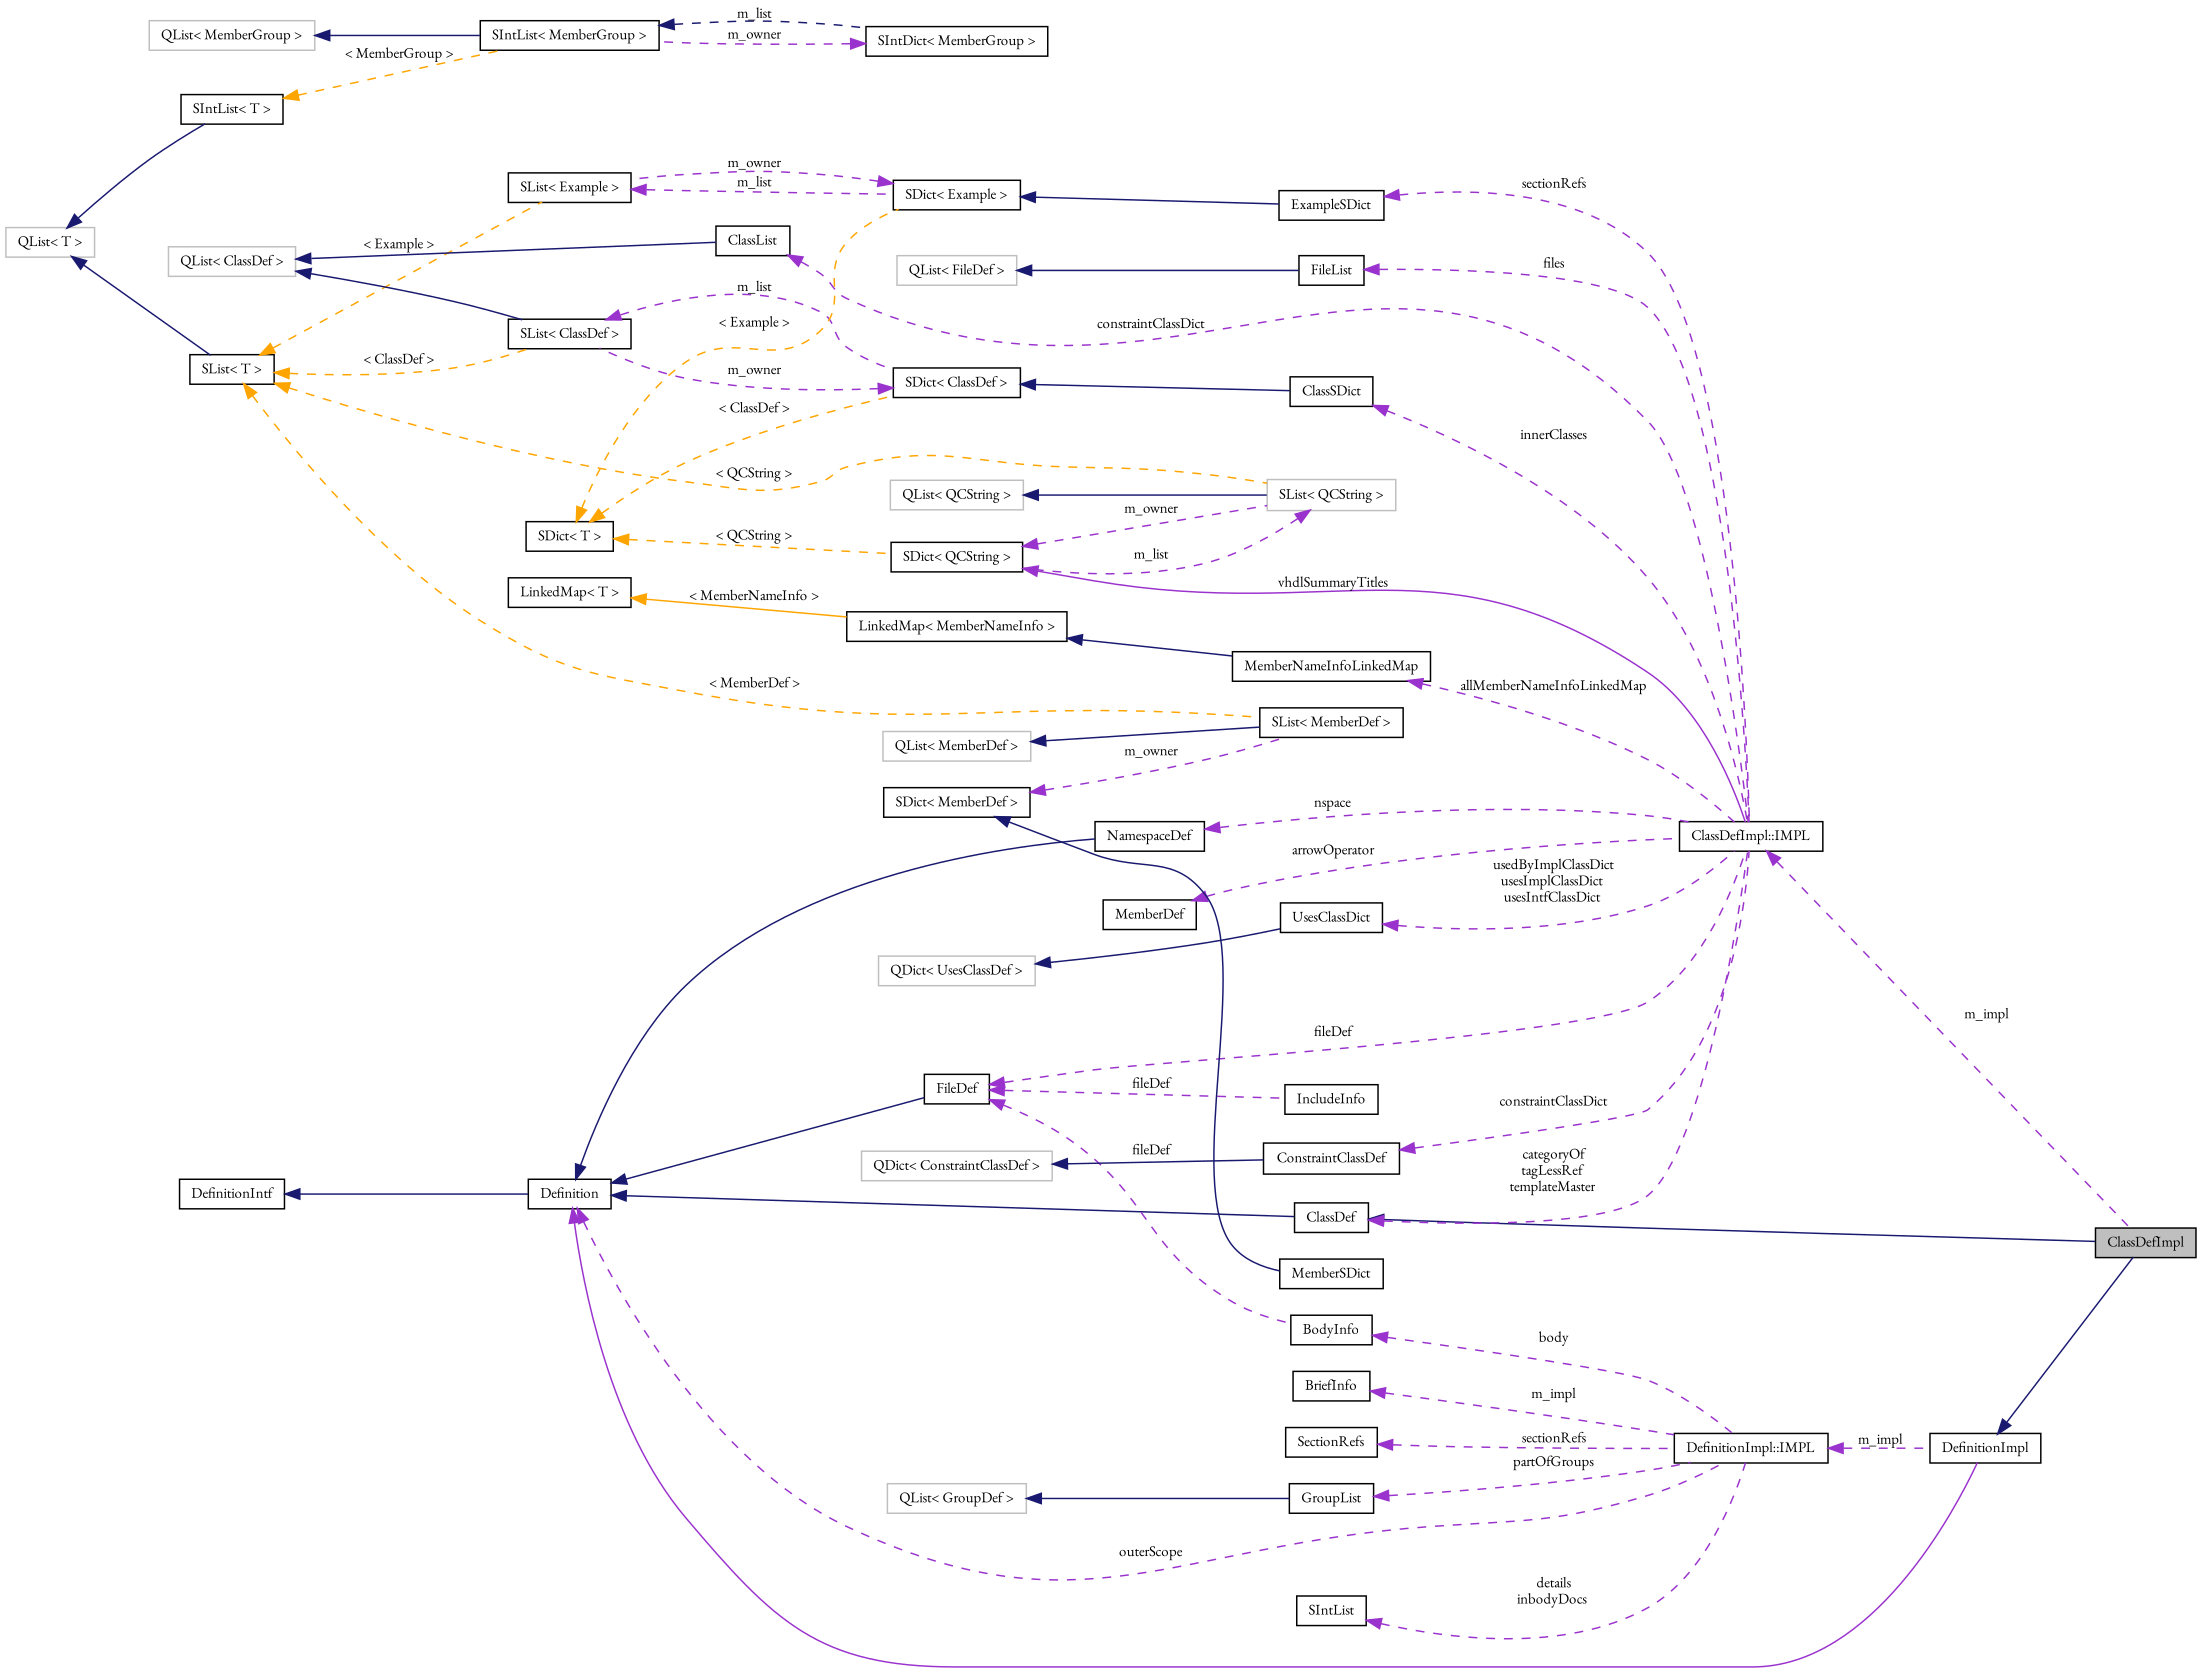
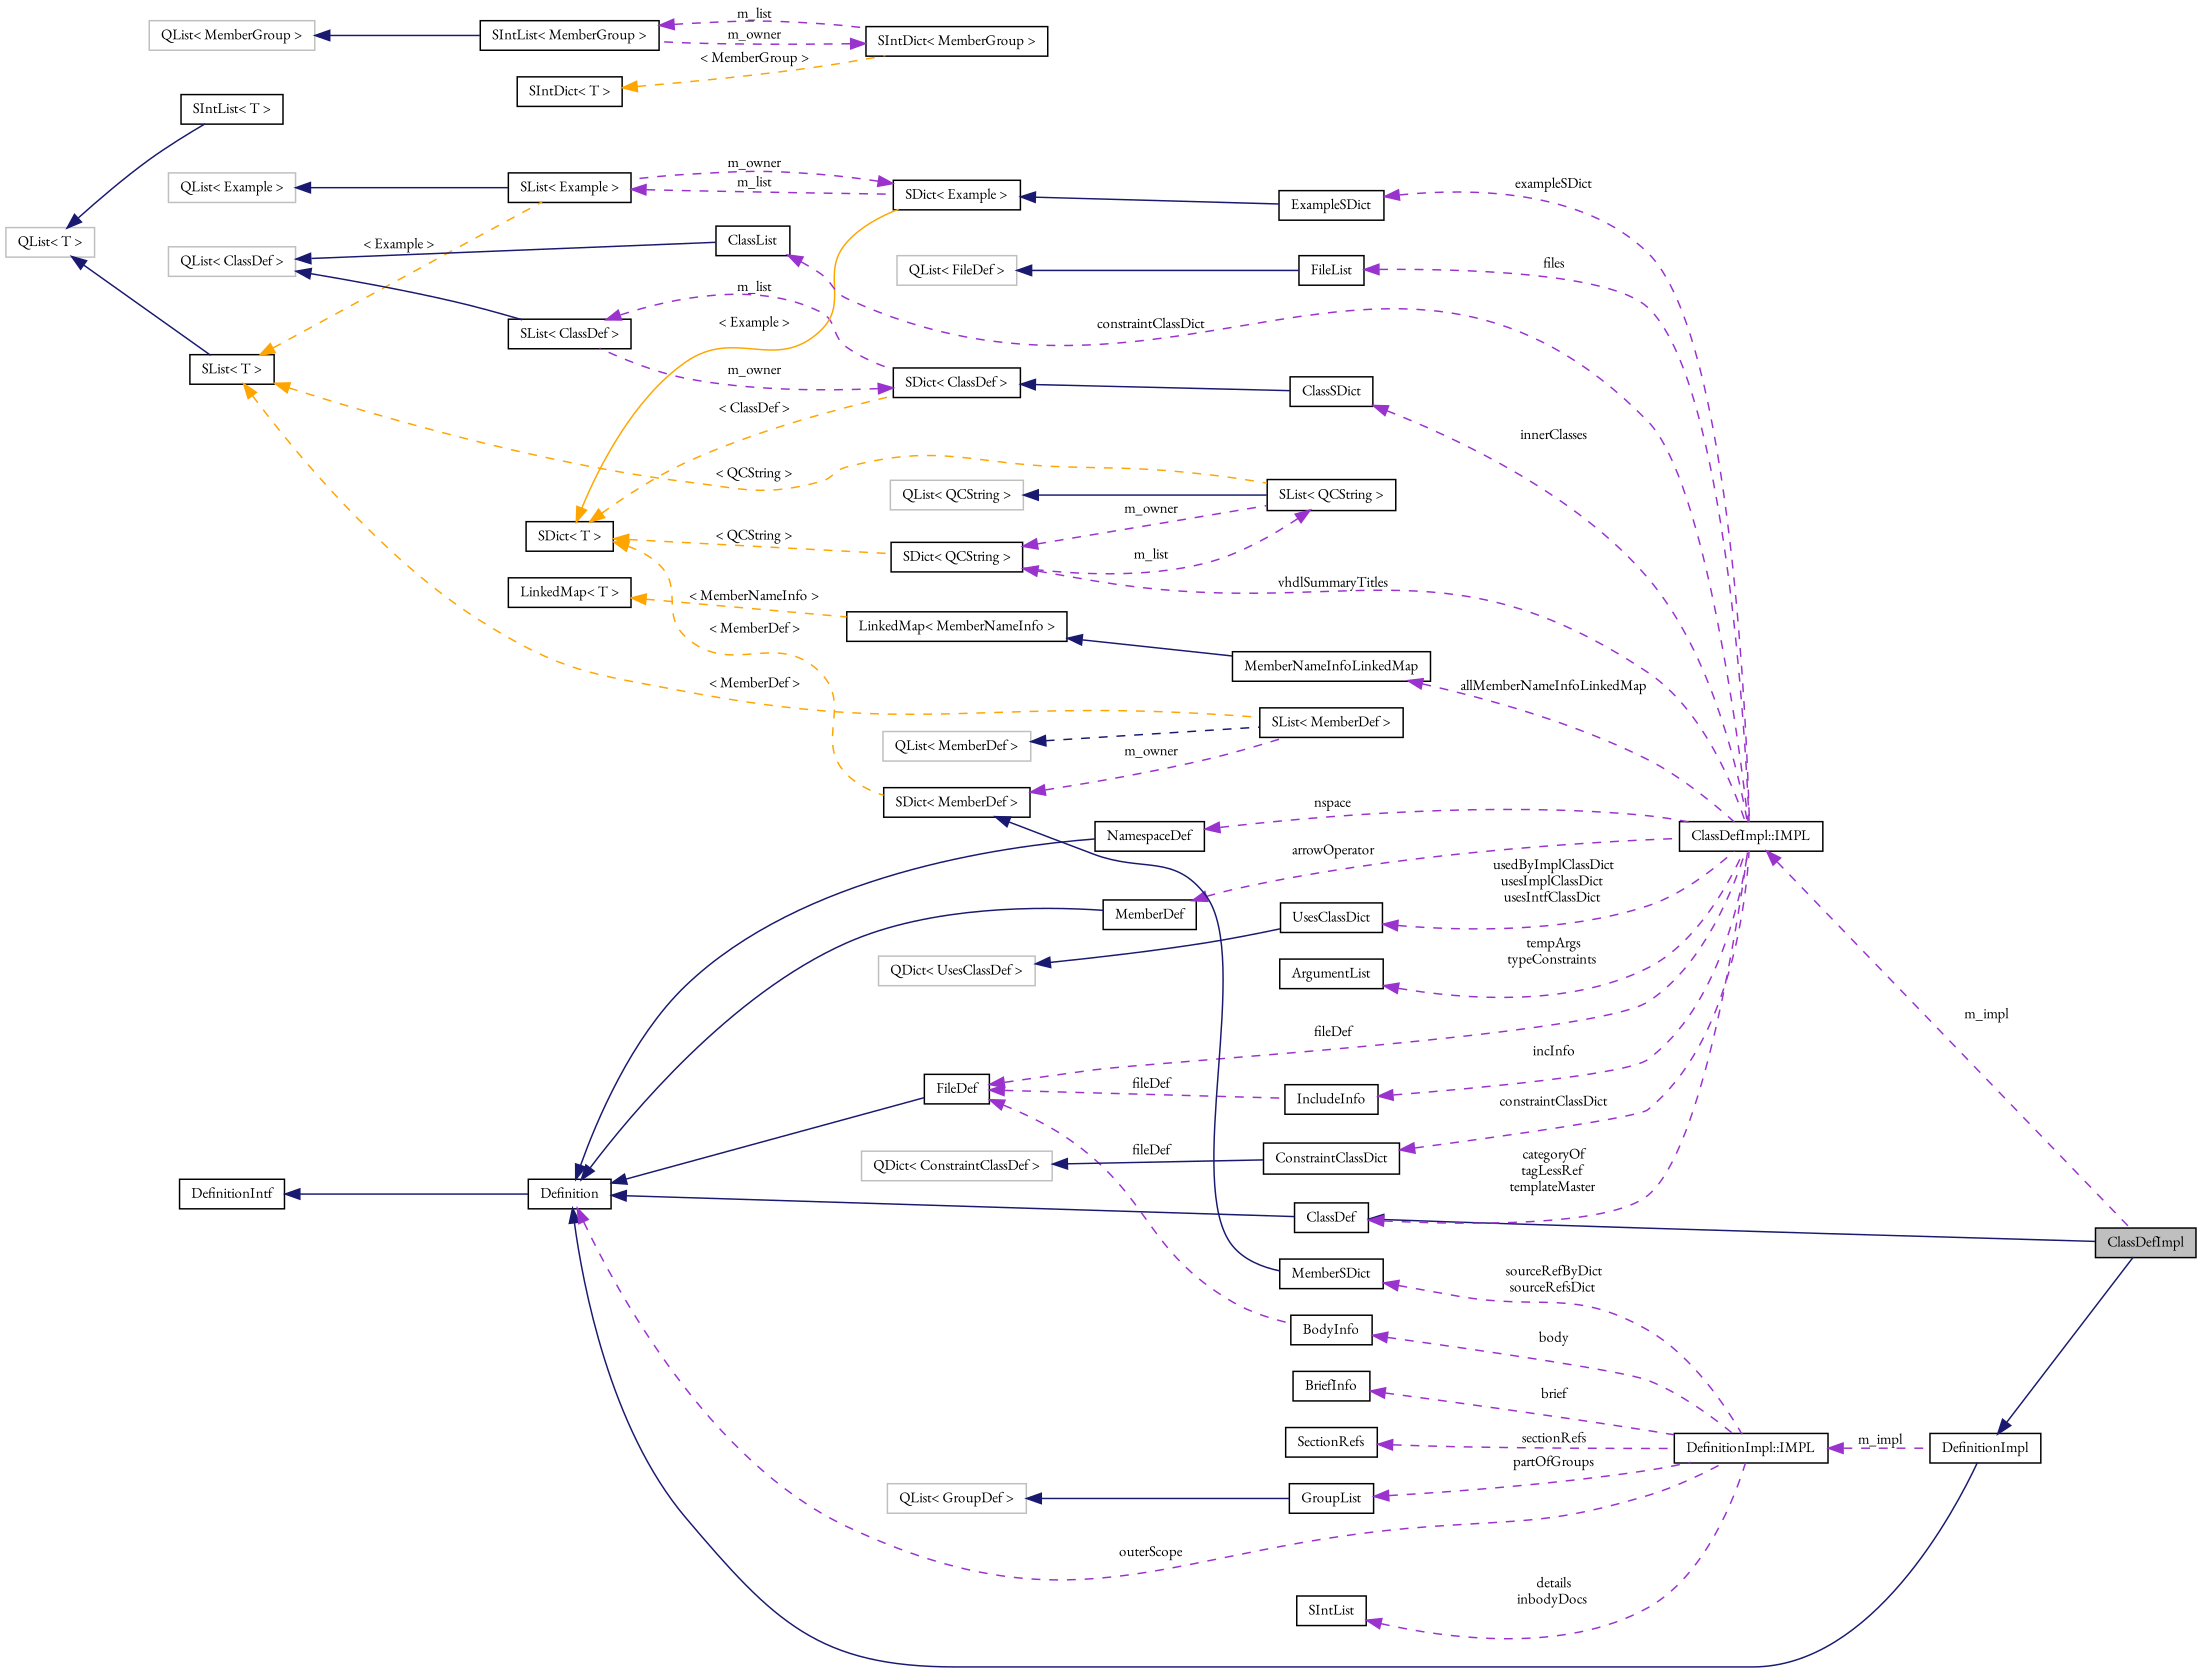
edge "SIntDict< MemberGroup >" -> "SIntList< MemberGroup >": color midnightblue -> darkorchid3
edge "SIntList< MemberGroup >" -> "SIntList< T >": removed, label "< MemberGroup >"
node "SIntDict< T >": added
edge "ClassDefImpl::IMPL" -> "ExampleSDict": label " sectionRefs" -> " exampleSDict"
node "QList< Example >": added
edge "SDict< Example >" -> "SDict< T >": style dashed -> solid
edge "SList< ClassDef >" -> "SList< T >": removed, label "< ClassDef >"
node "SList< QCString >": color grey75 -> black
edge "ClassDefImpl::IMPL" -> "SDict< QCString >": style solid -> dashed
edge "LinkedMap< MemberNameInfo >" -> "LinkedMap< T >": style solid -> dashed
edge "SDict< MemberDef >" -> "SDict< T >": added, label "< MemberDef >"
edge "SList< MemberDef >" -> "QList< MemberDef >": style solid -> dashed
edge "MemberDef" -> "Definition": added
node "ArgumentList": added
edge "ClassDefImpl::IMPL" -> "IncludeInfo": added, label "incInfo"
node "ConstraintClassDef": label "ConstraintClassDef" -> "ConstraintClassDict"
edge "DefinitionImpl::IMPL" -> "MemberSDict": added, label "sourceRefByDict sourceRefsDict"
edge "DefinitionImpl::IMPL" -> "BriefInfo": label " m_impl" -> " brief"
edge "DefinitionImpl" -> "Definition": color darkorchid3 -> midnightblue
